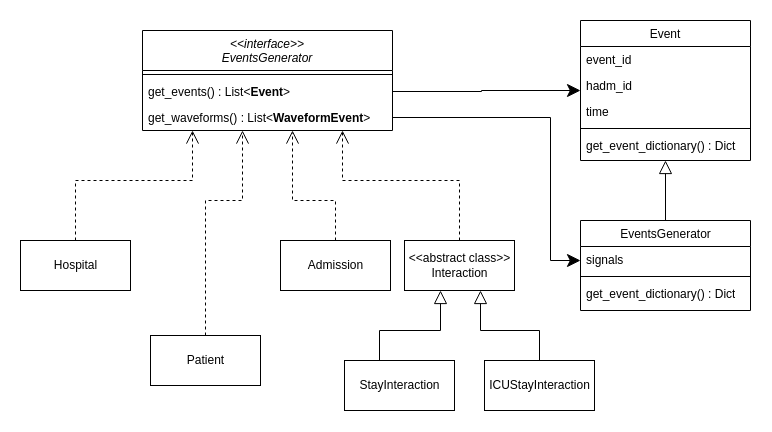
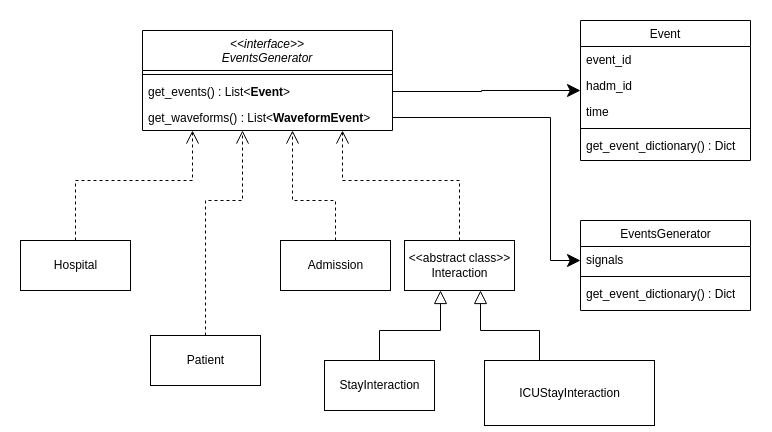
edge "EventsGenerator" -> "Event": removed
node "StayInteraction": moved (400, 386) -> (380, 386)
node "ICUStayInteraction": size 110x50 -> 170x65
